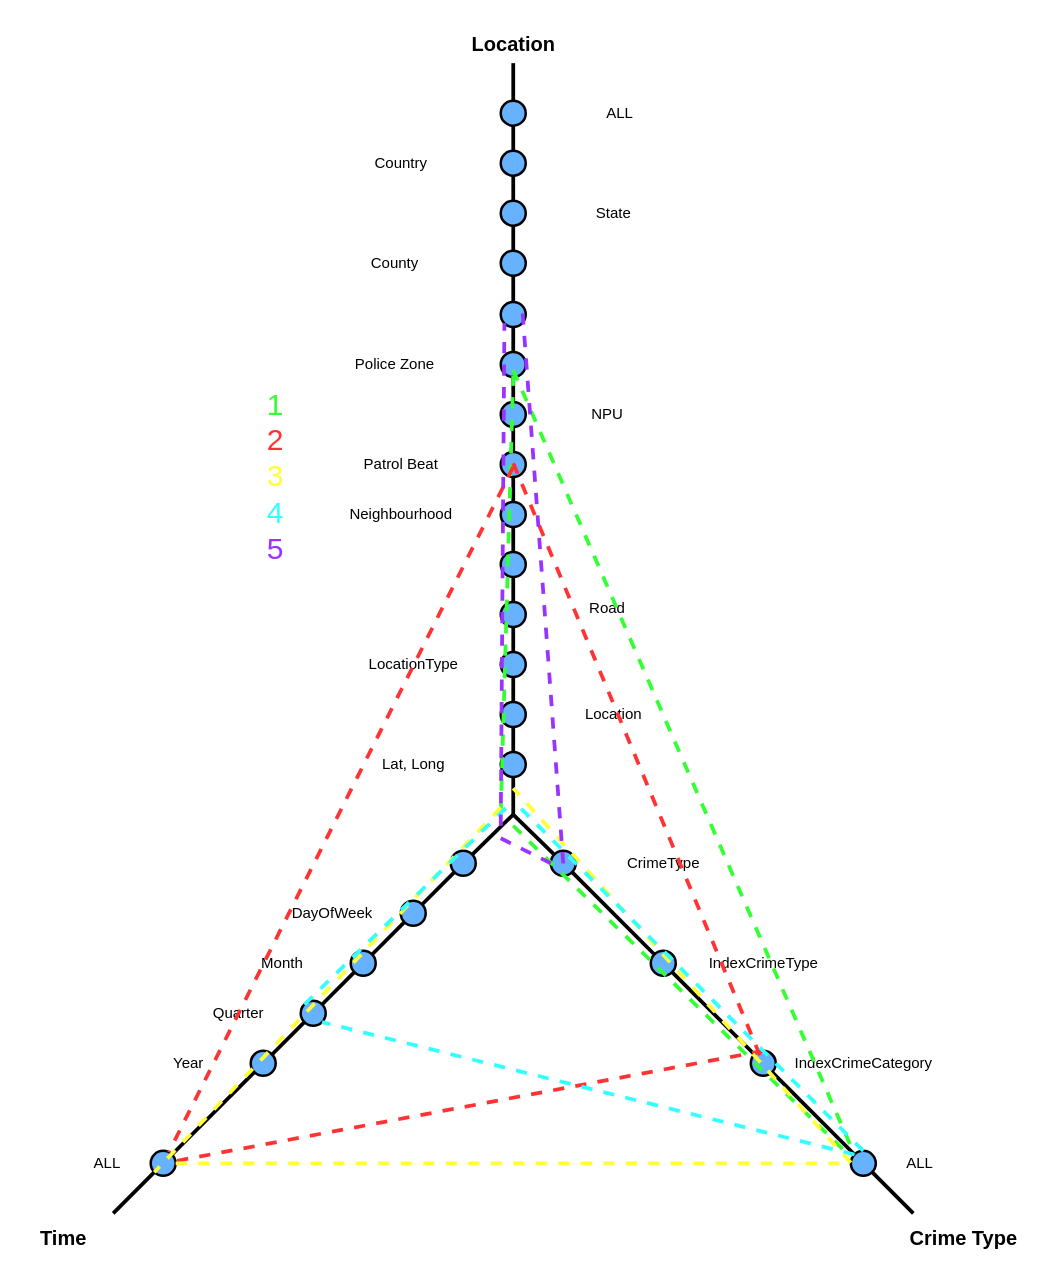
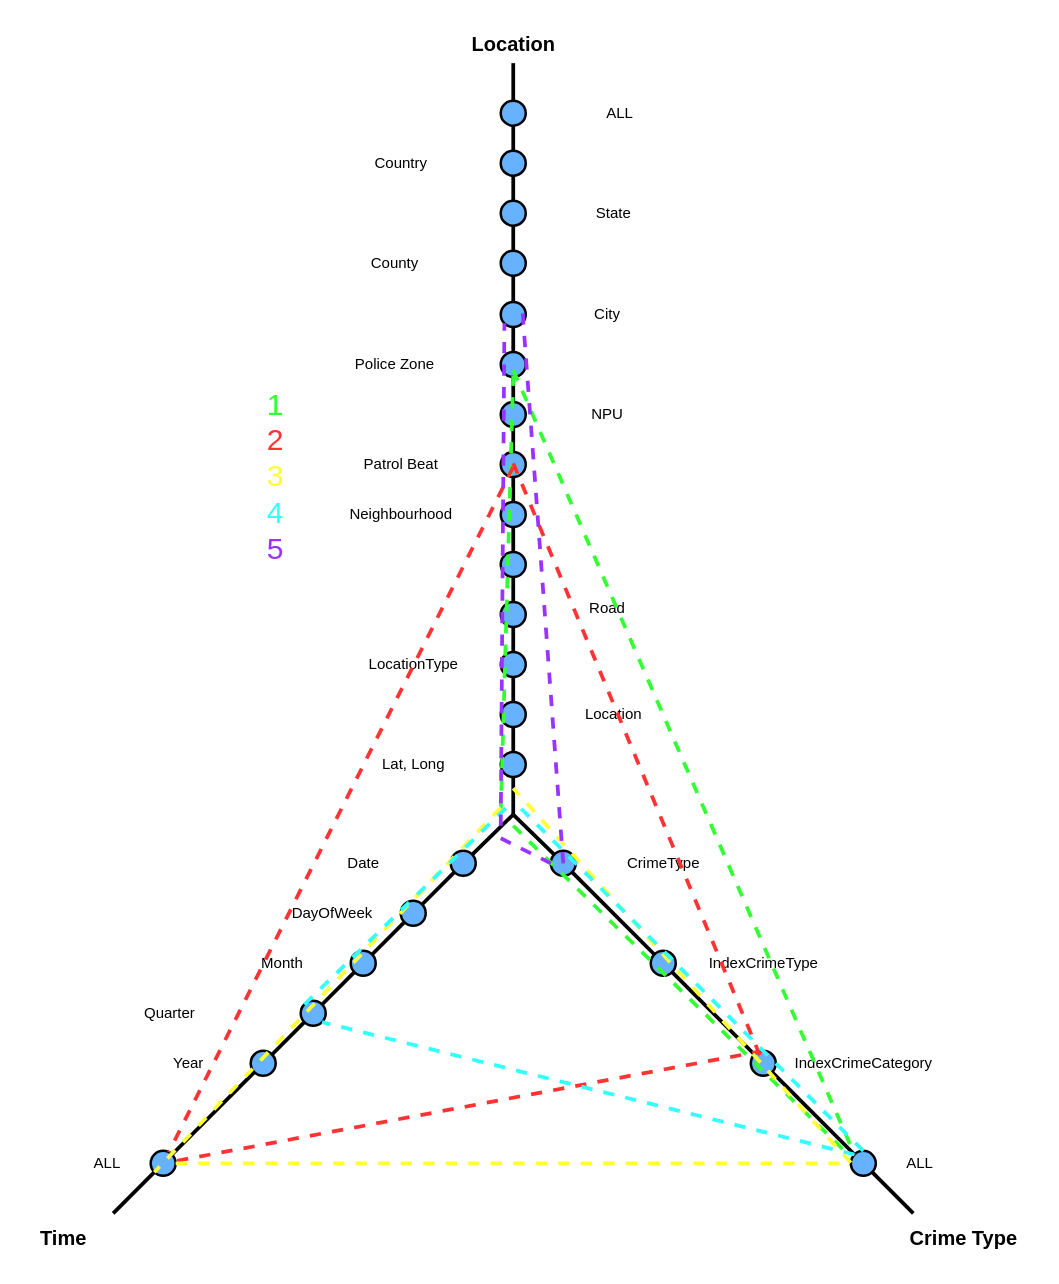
node "City": added
node "Date": added
node "Quarter": moved (238, 1013) -> (169, 1013)
